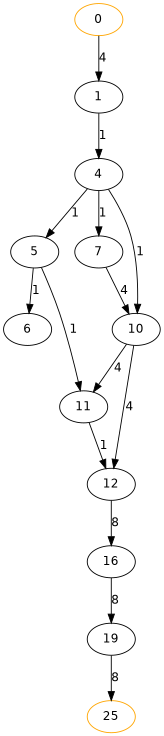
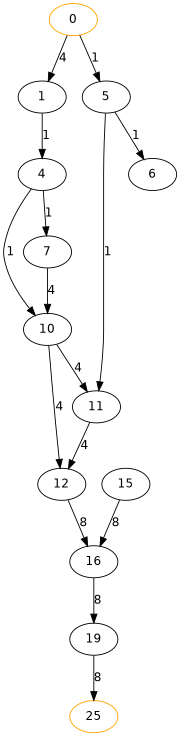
edge "4" -> "5": now "0" -> "5"
edge "11" -> "12": label "1" -> "4"
node "15": added
